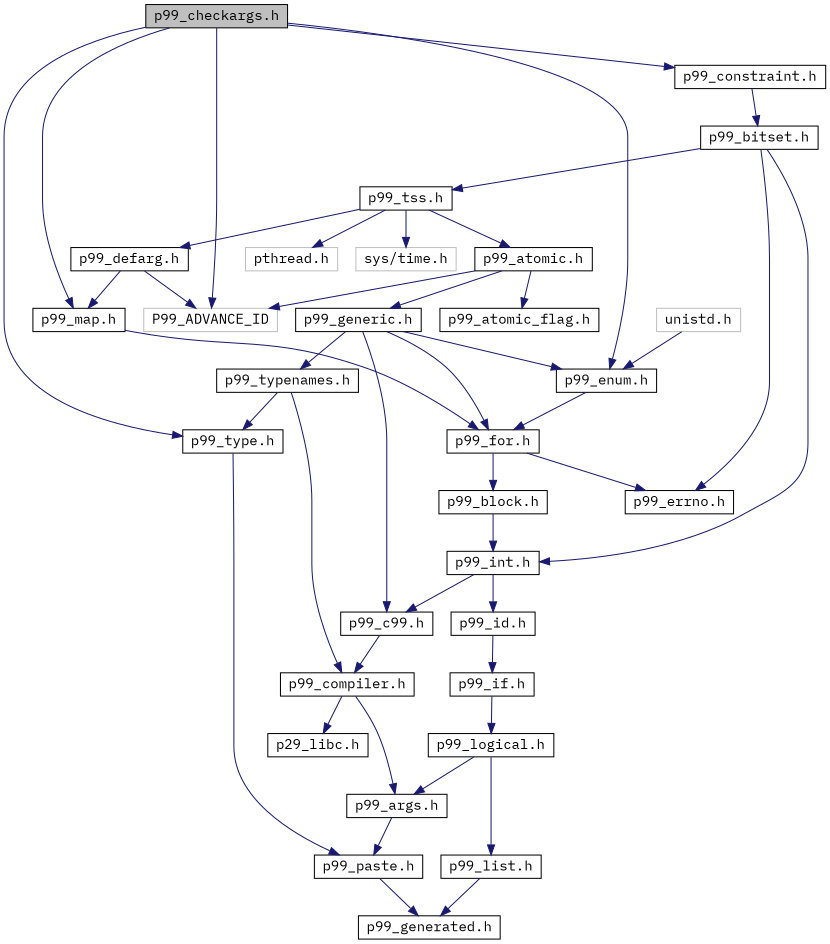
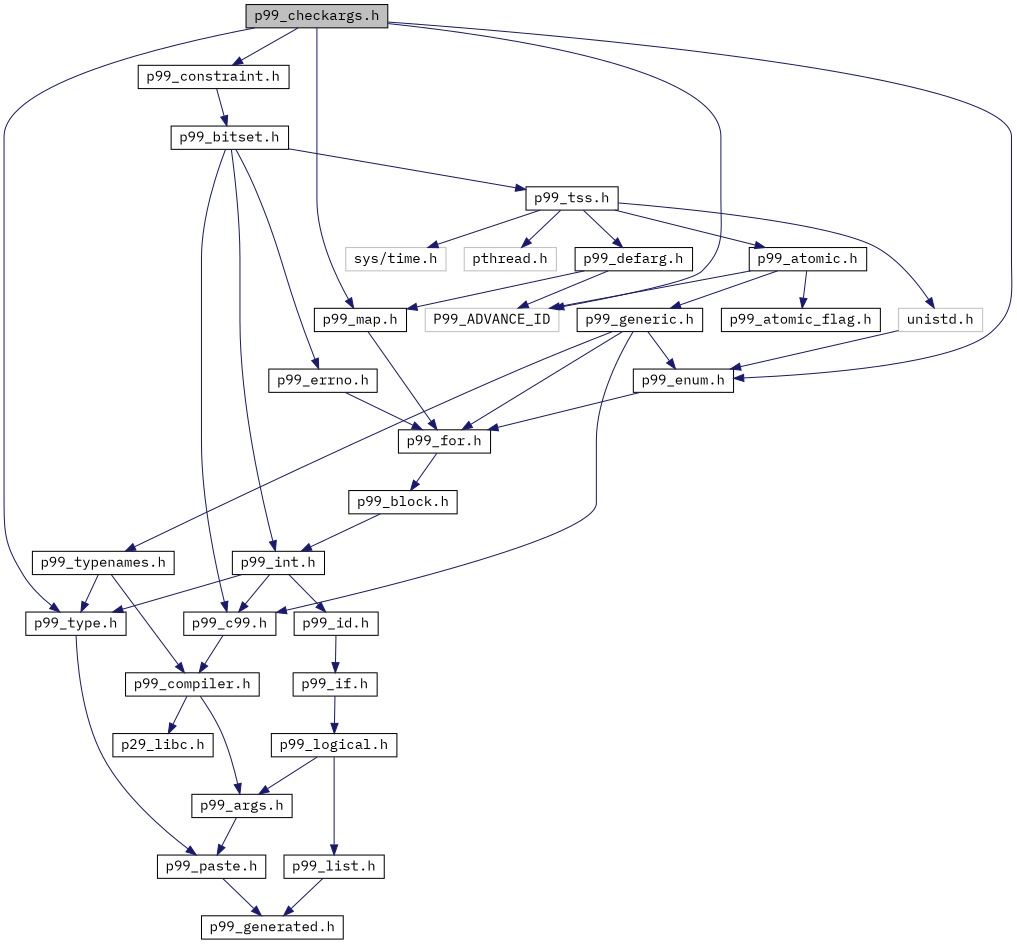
edge "p99_tss.h" -> "unistd.h": added
edge "p99_bitset.h" -> "p99_c99.h": added
edge "p99_for.h" -> "p99_errno.h": reversed
edge "p99_int.h" -> "p99_type.h": added
